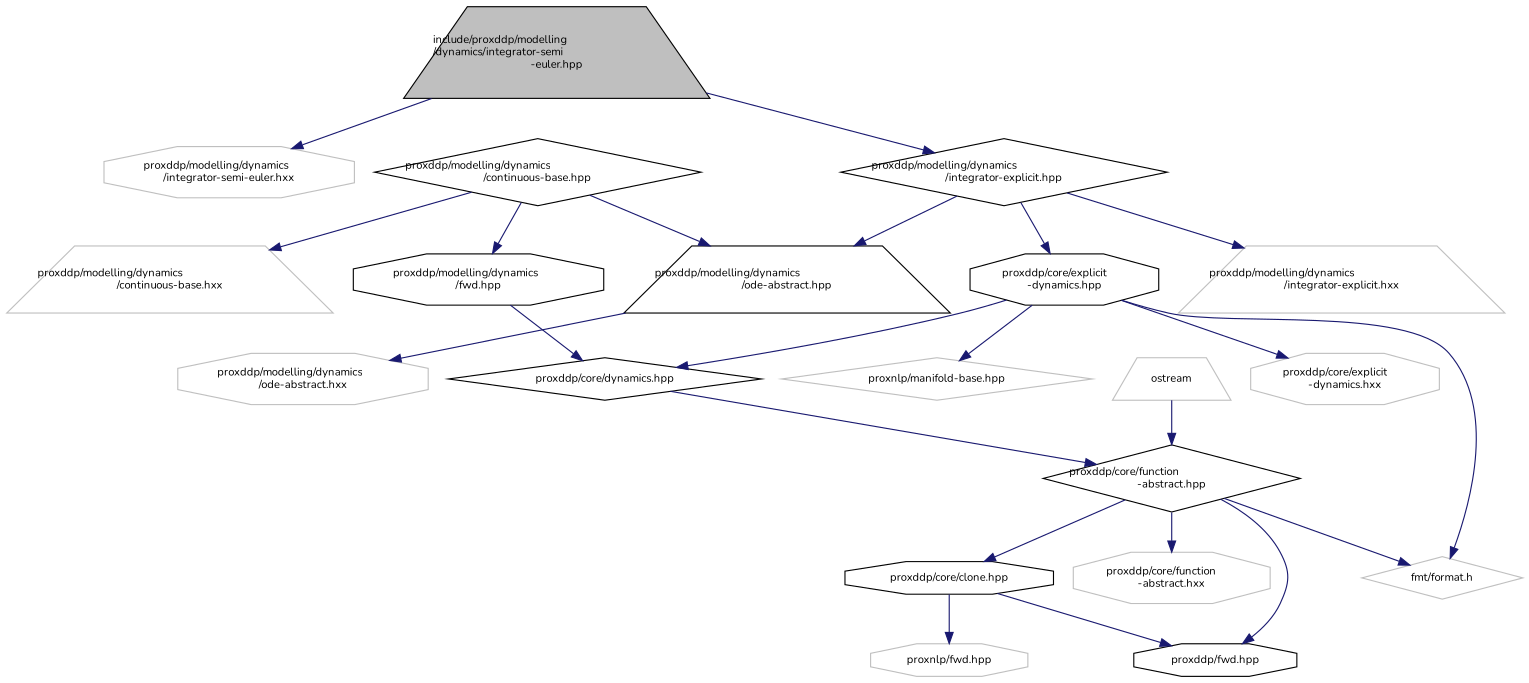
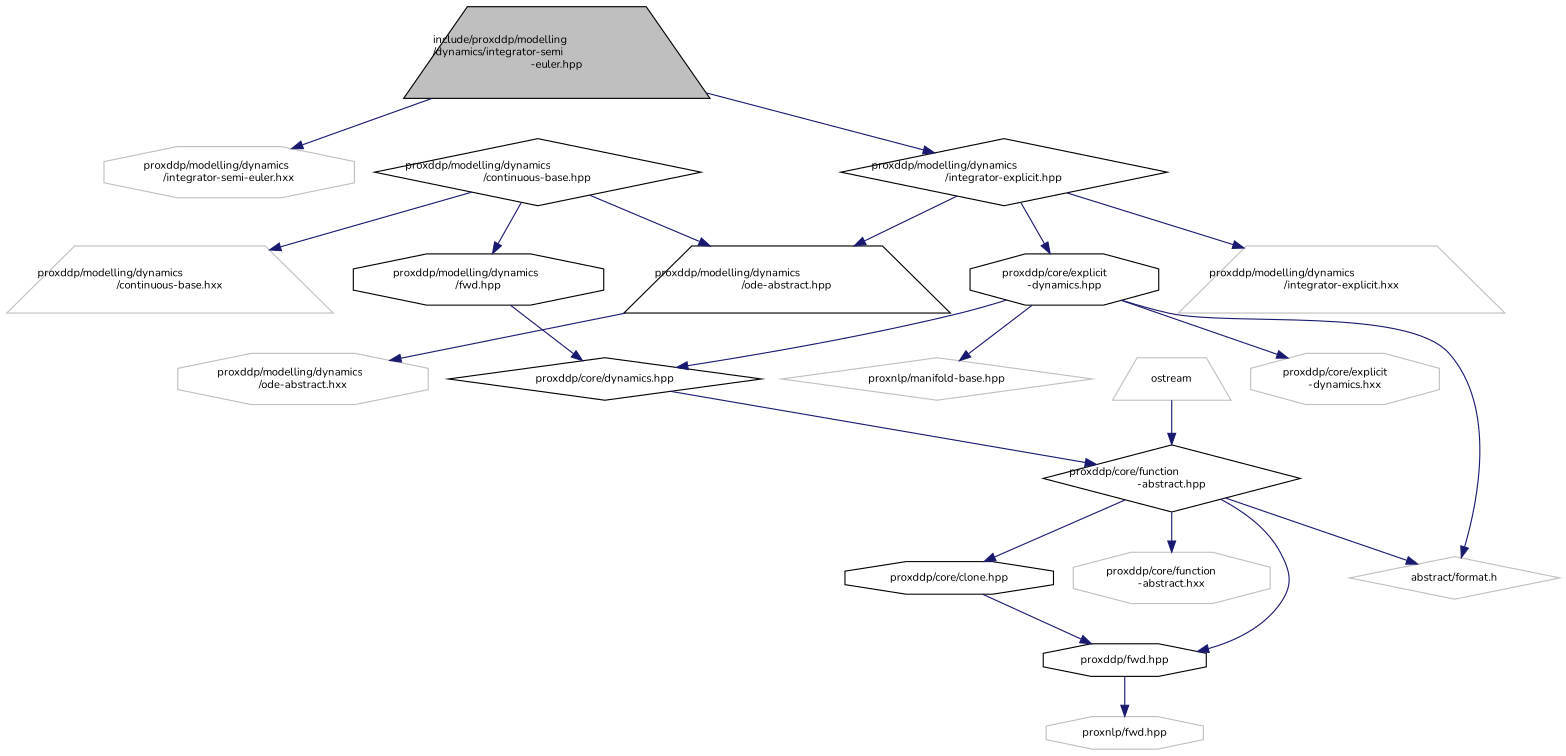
node "fmt/format.h": label "fmt/format.h" -> "abstract/format.h"
edge "proxddp/core/clone.hpp" -> "proxnlp/fwd.hpp": now "proxddp/fwd.hpp" -> "proxnlp/fwd.hpp"
